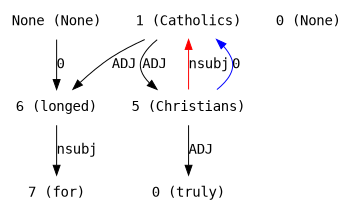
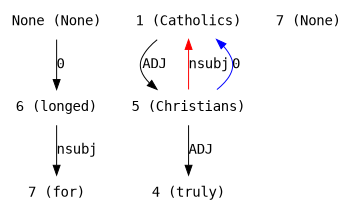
node "0 (None)": label "0 (None)" -> "7 (None)"
edge "1 (Catholics)" -> "6 (longed)": removed, label "ADJ"
node "0 (truly)": label "0 (truly)" -> "4 (truly)"
